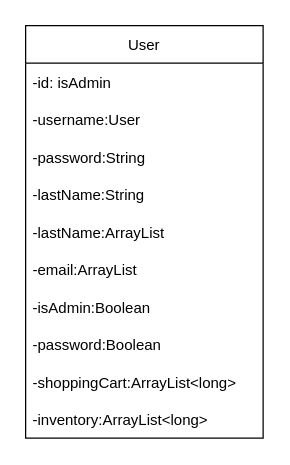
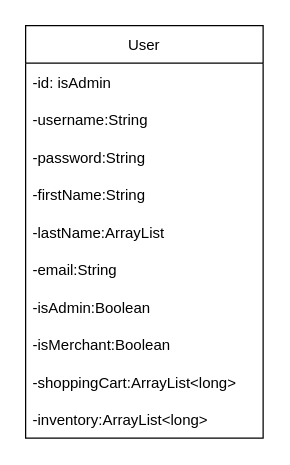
node "-username:User": label "-username:User" -> "-username:String"
node "-lastName:String": label "-lastName:String" -> "-firstName:String"
node "-email:ArrayList": label "-email:ArrayList" -> "-email:String"
node "-password:Boolean": label "-password:Boolean" -> "-isMerchant:Boolean"
